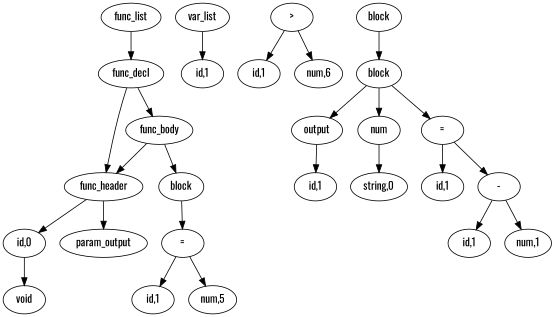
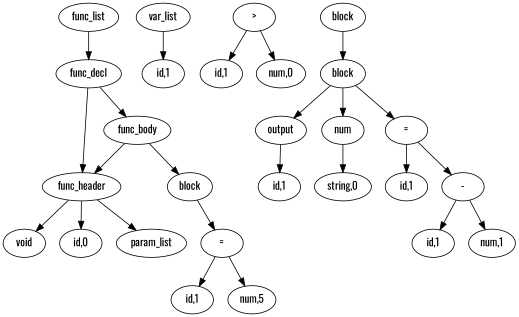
node "num,6": label "num,6" -> "num,0"
node "param_output": label "param_output" -> "param_list"
edge "id,0" -> "void": now "func_header" -> "void"
